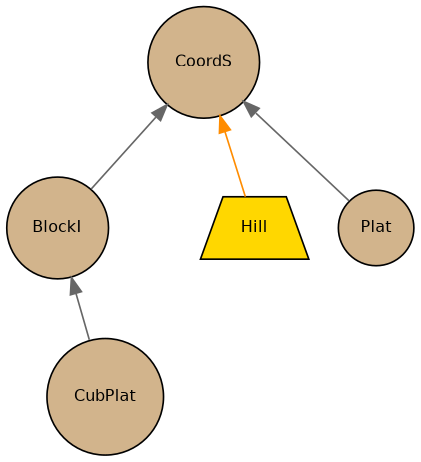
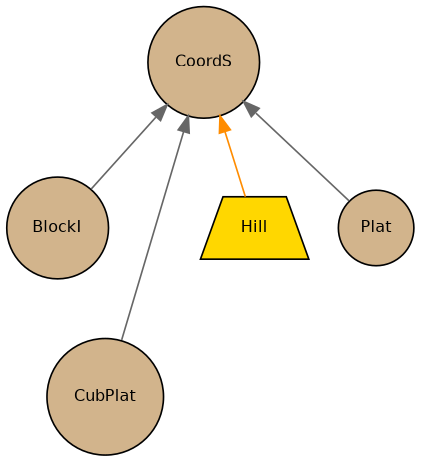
edge "CubPlat" -> "BlockI": now "CubPlat" -> "CoordS"
